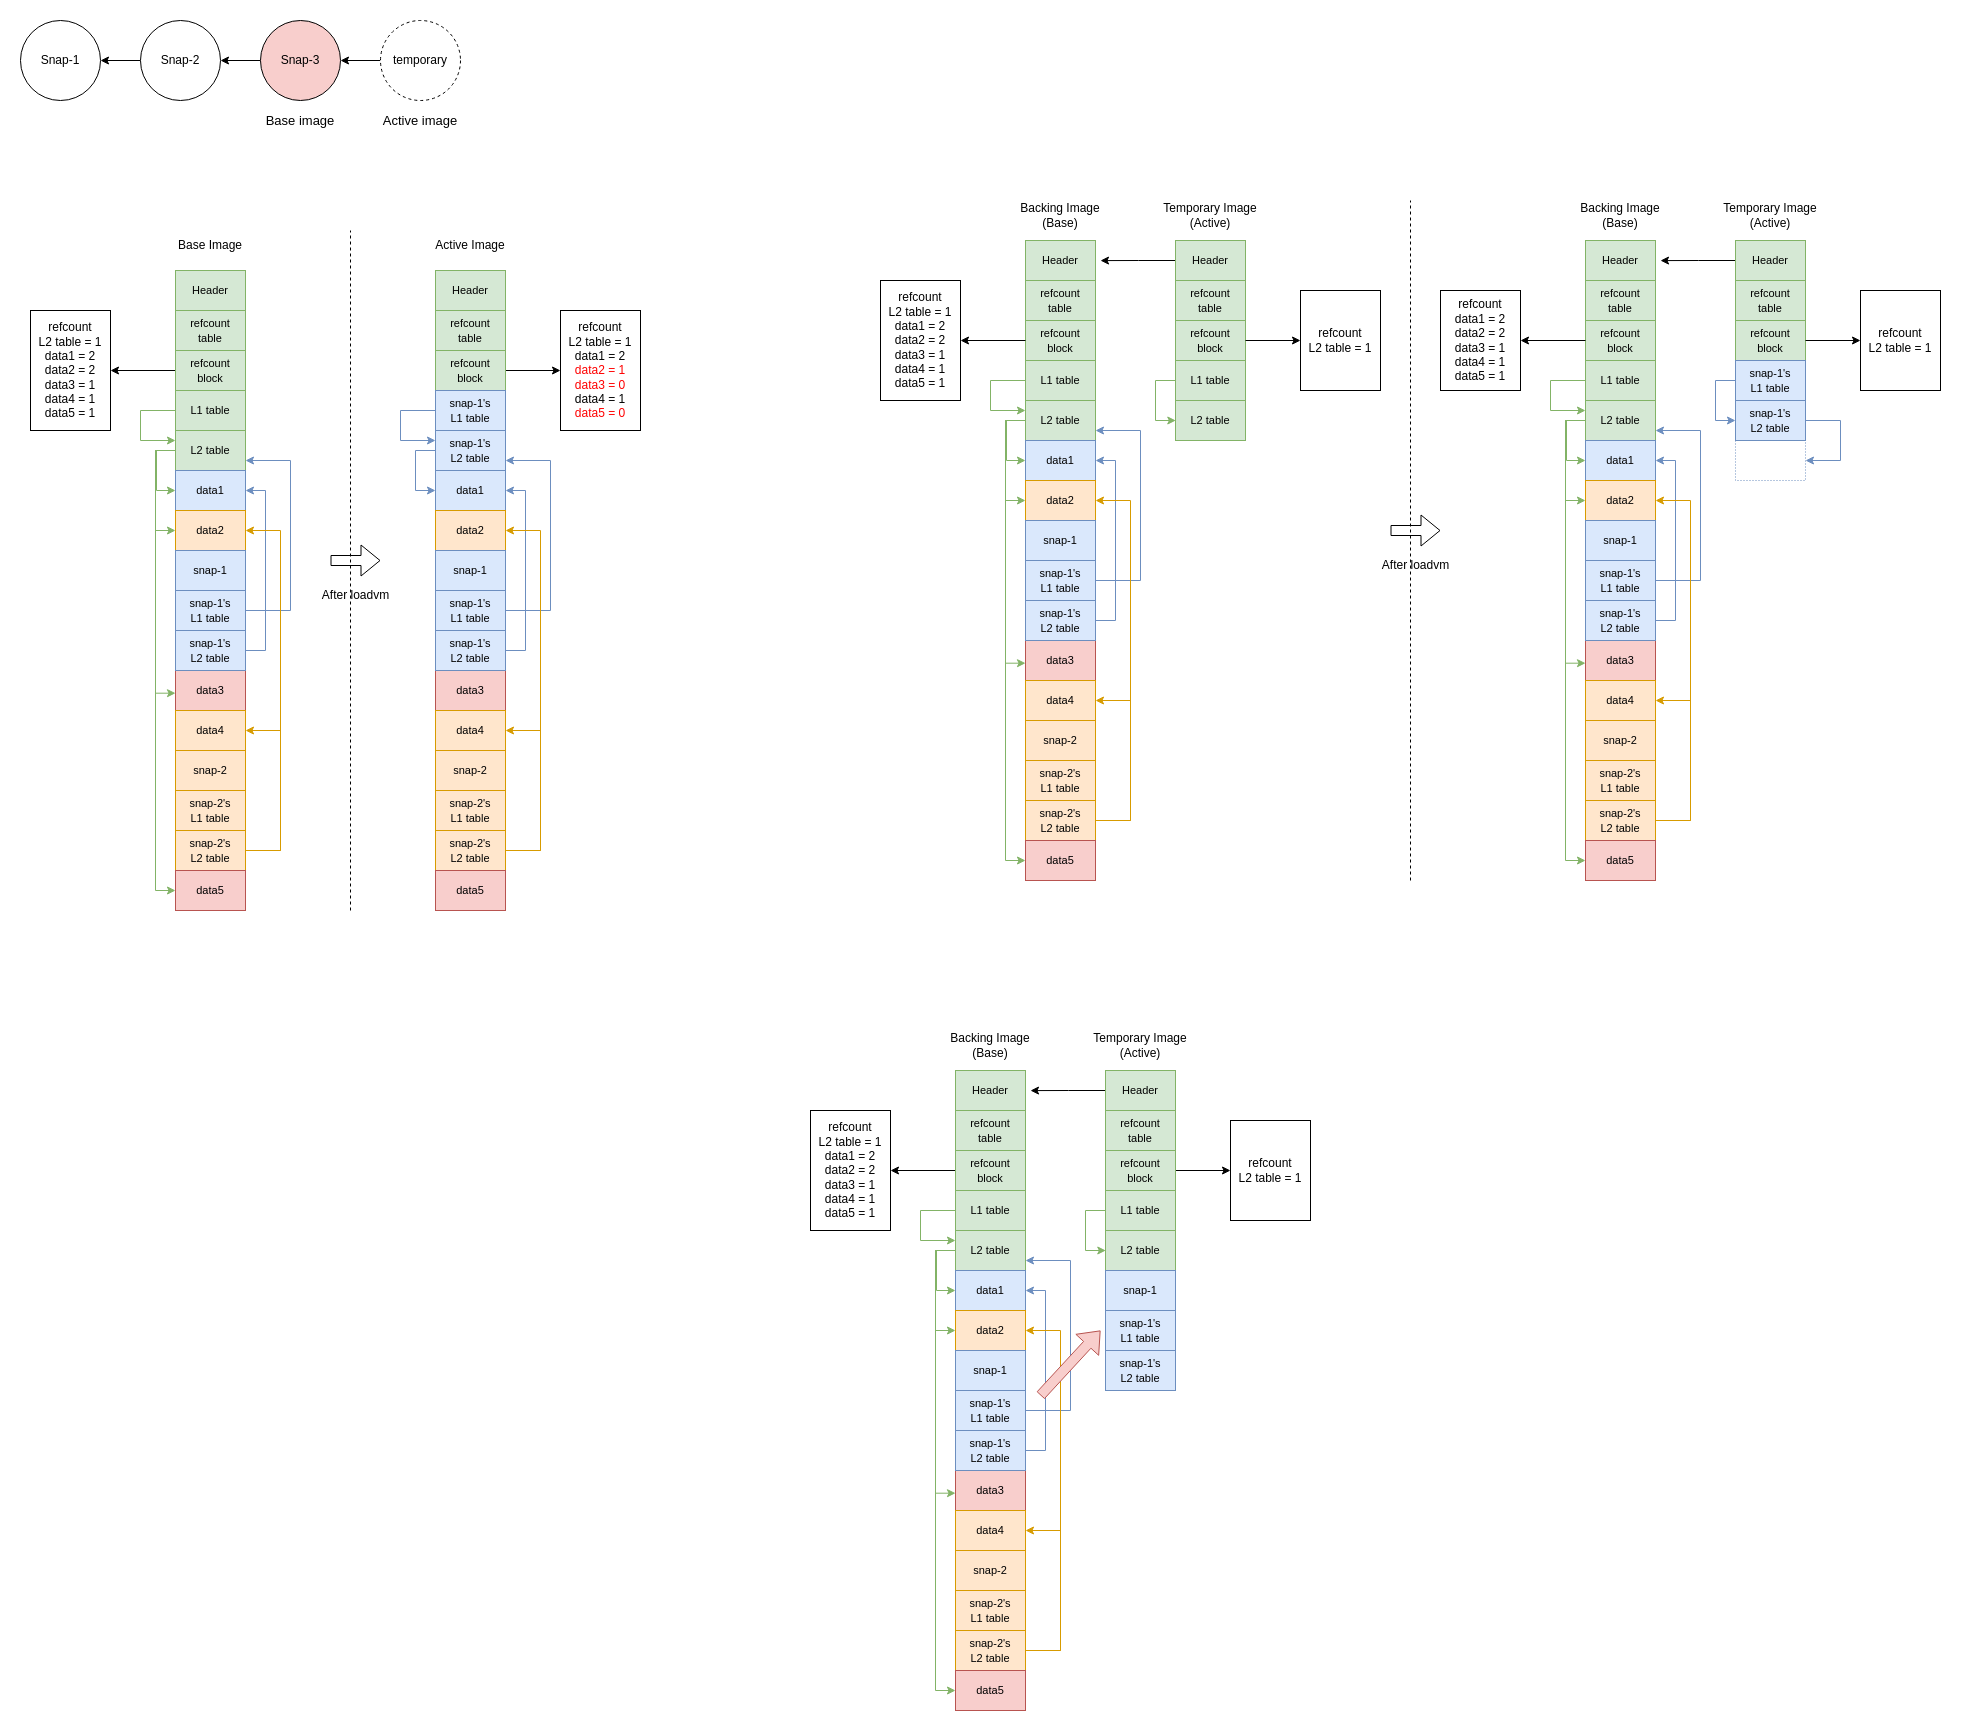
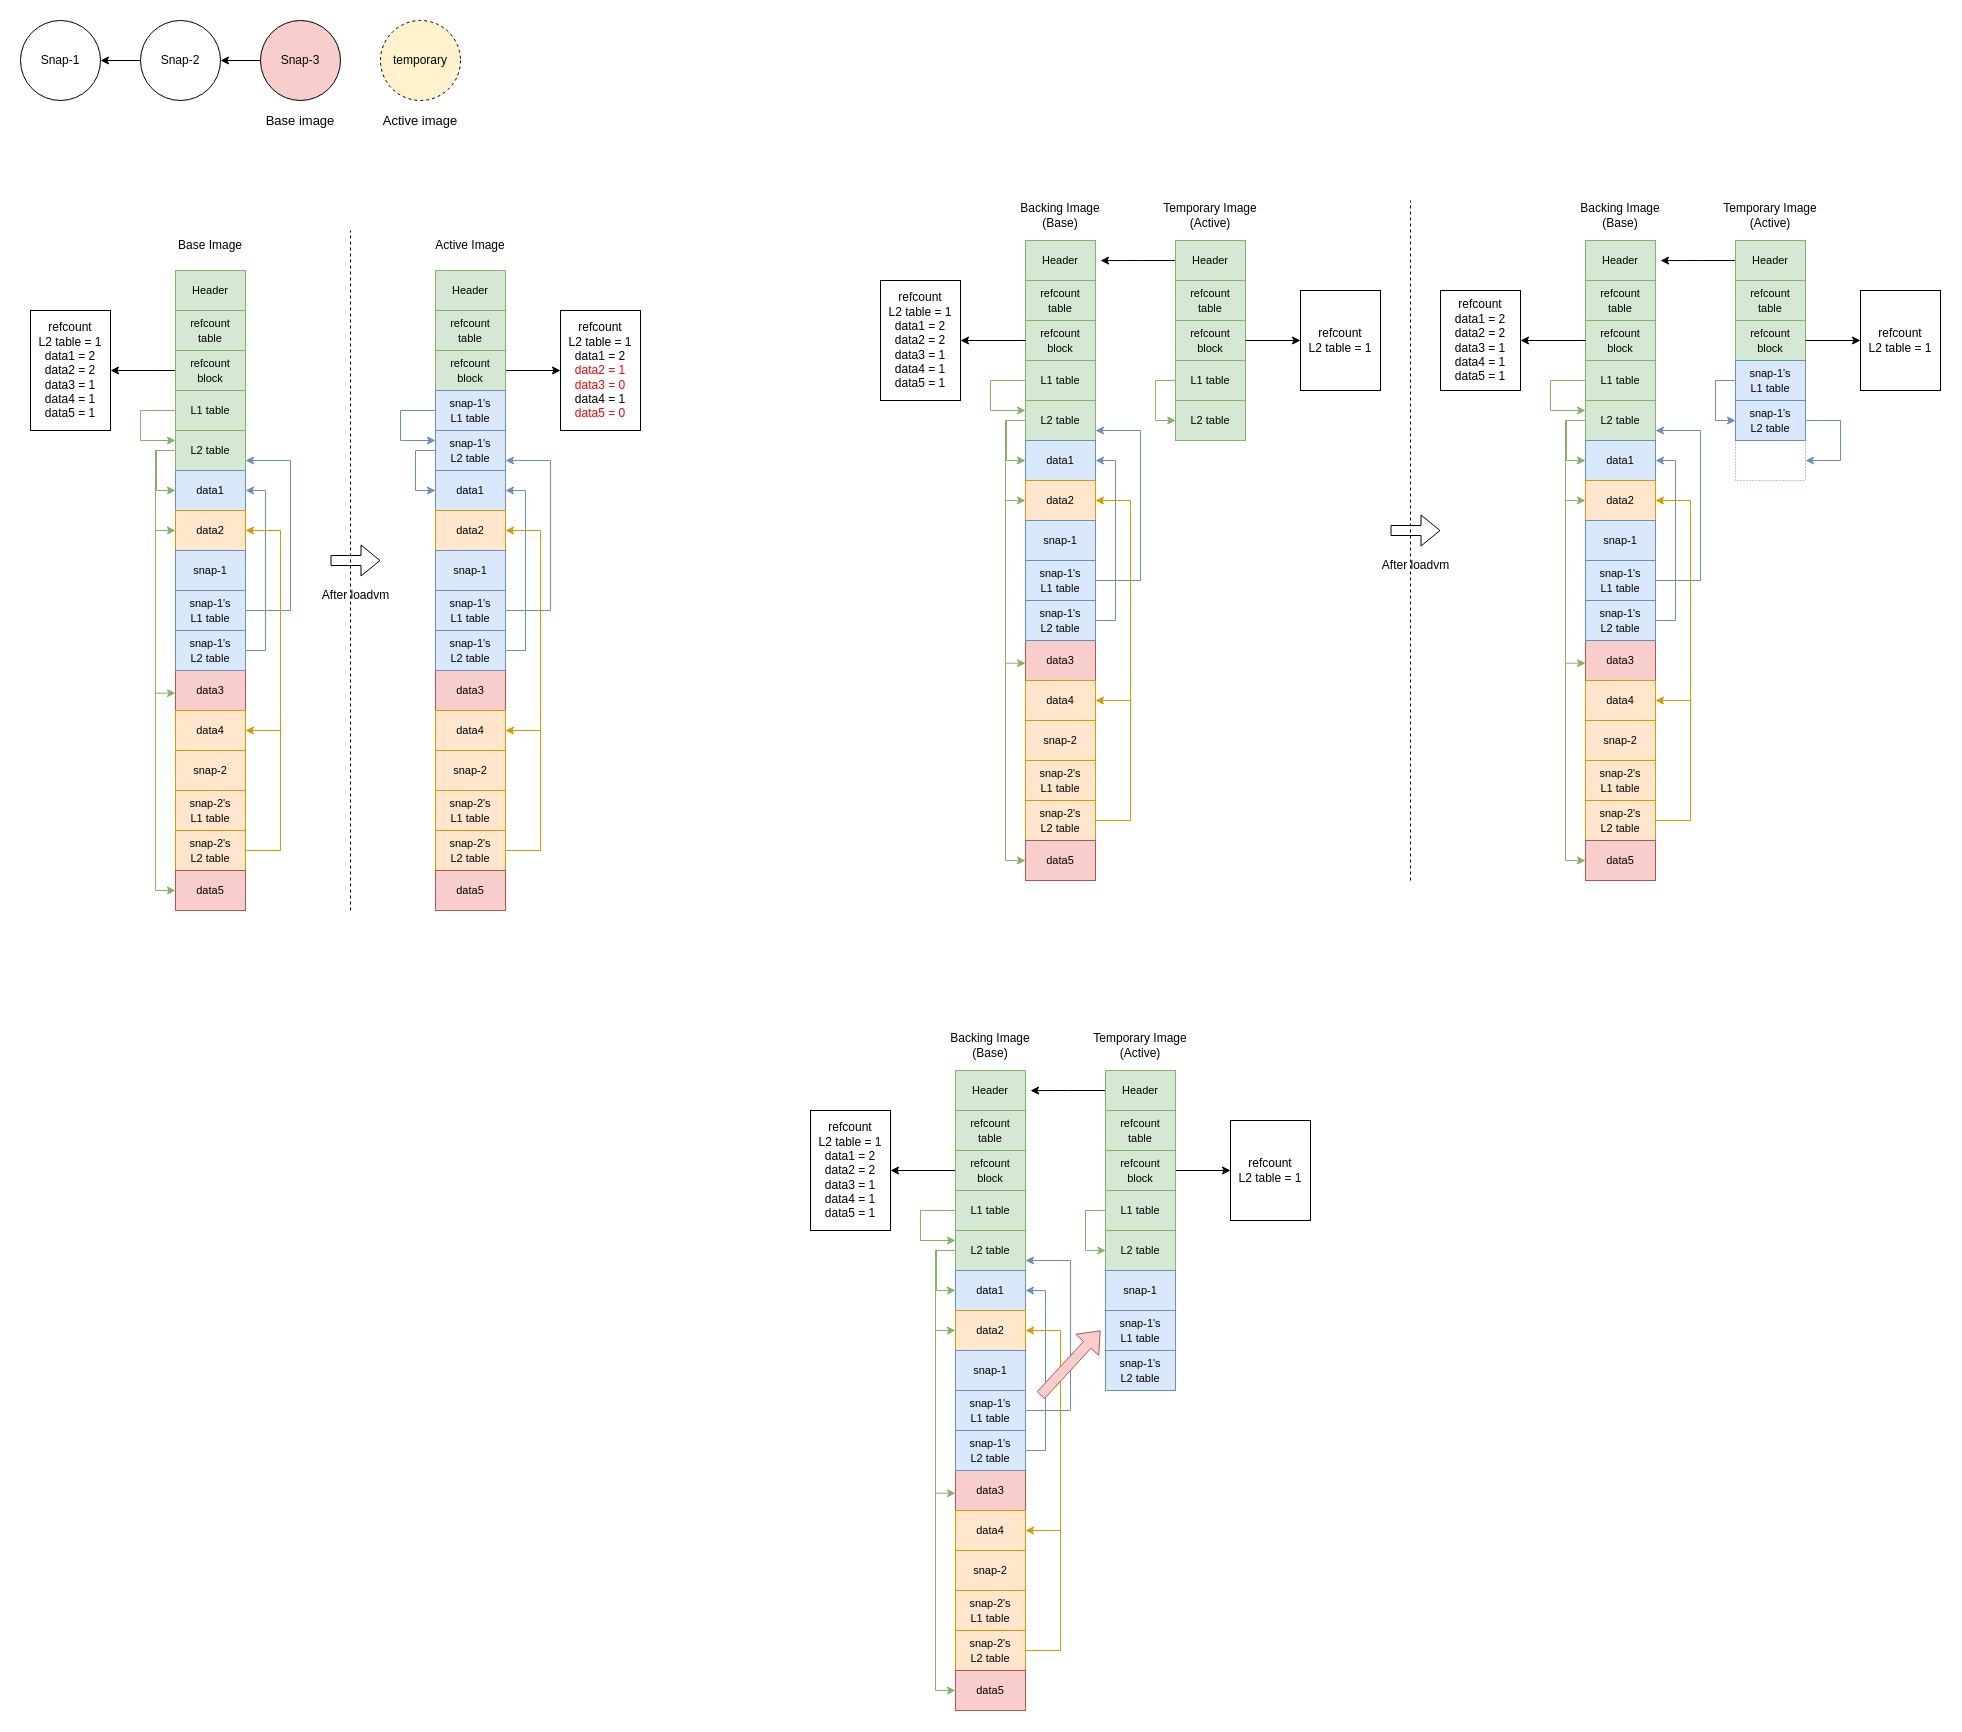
edge "temporary" -> "Snap-3": removed
node "temporary": fillcolor #ffffff -> #fff2cc
